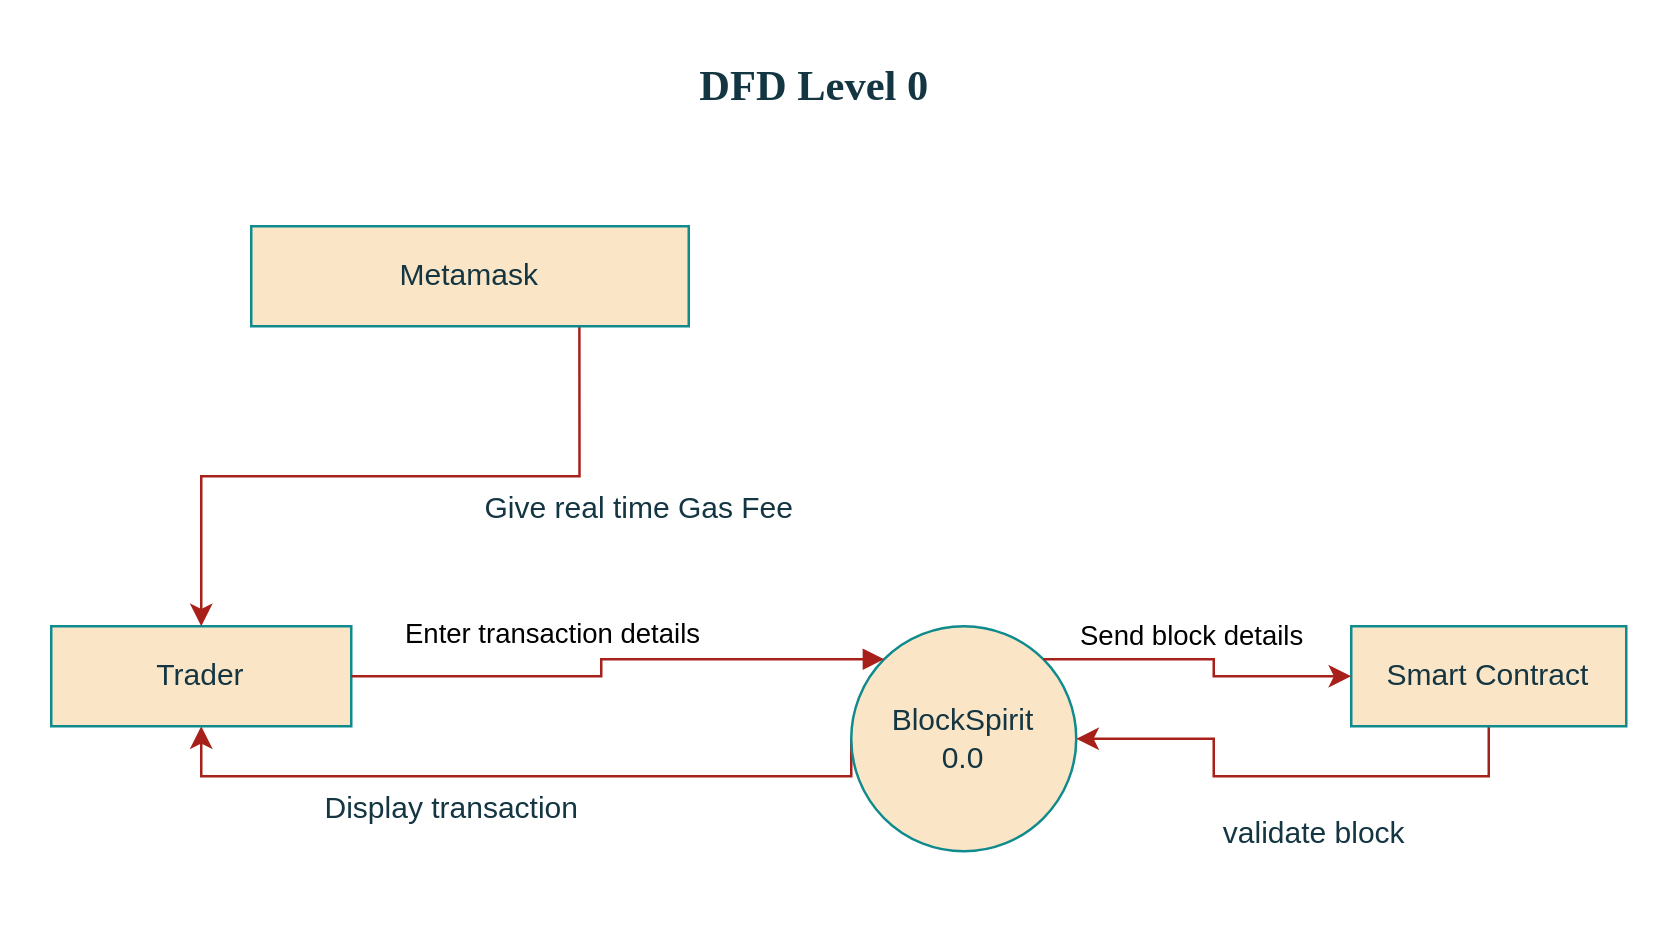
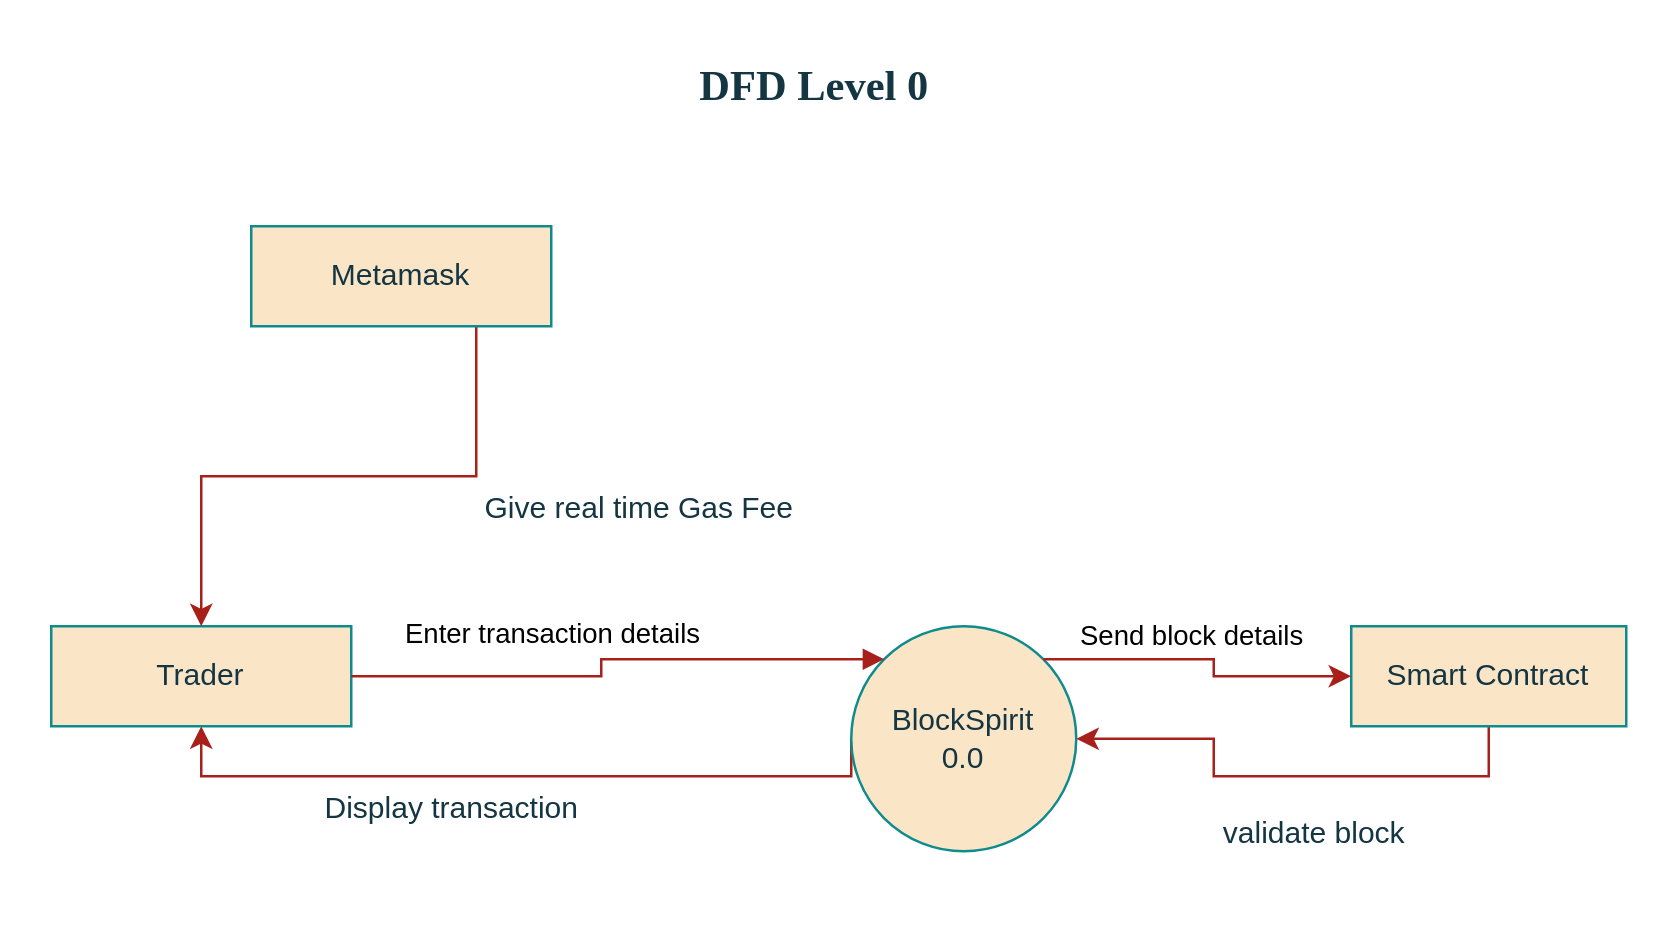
node "Metamask": size 438x100 -> 300x100
